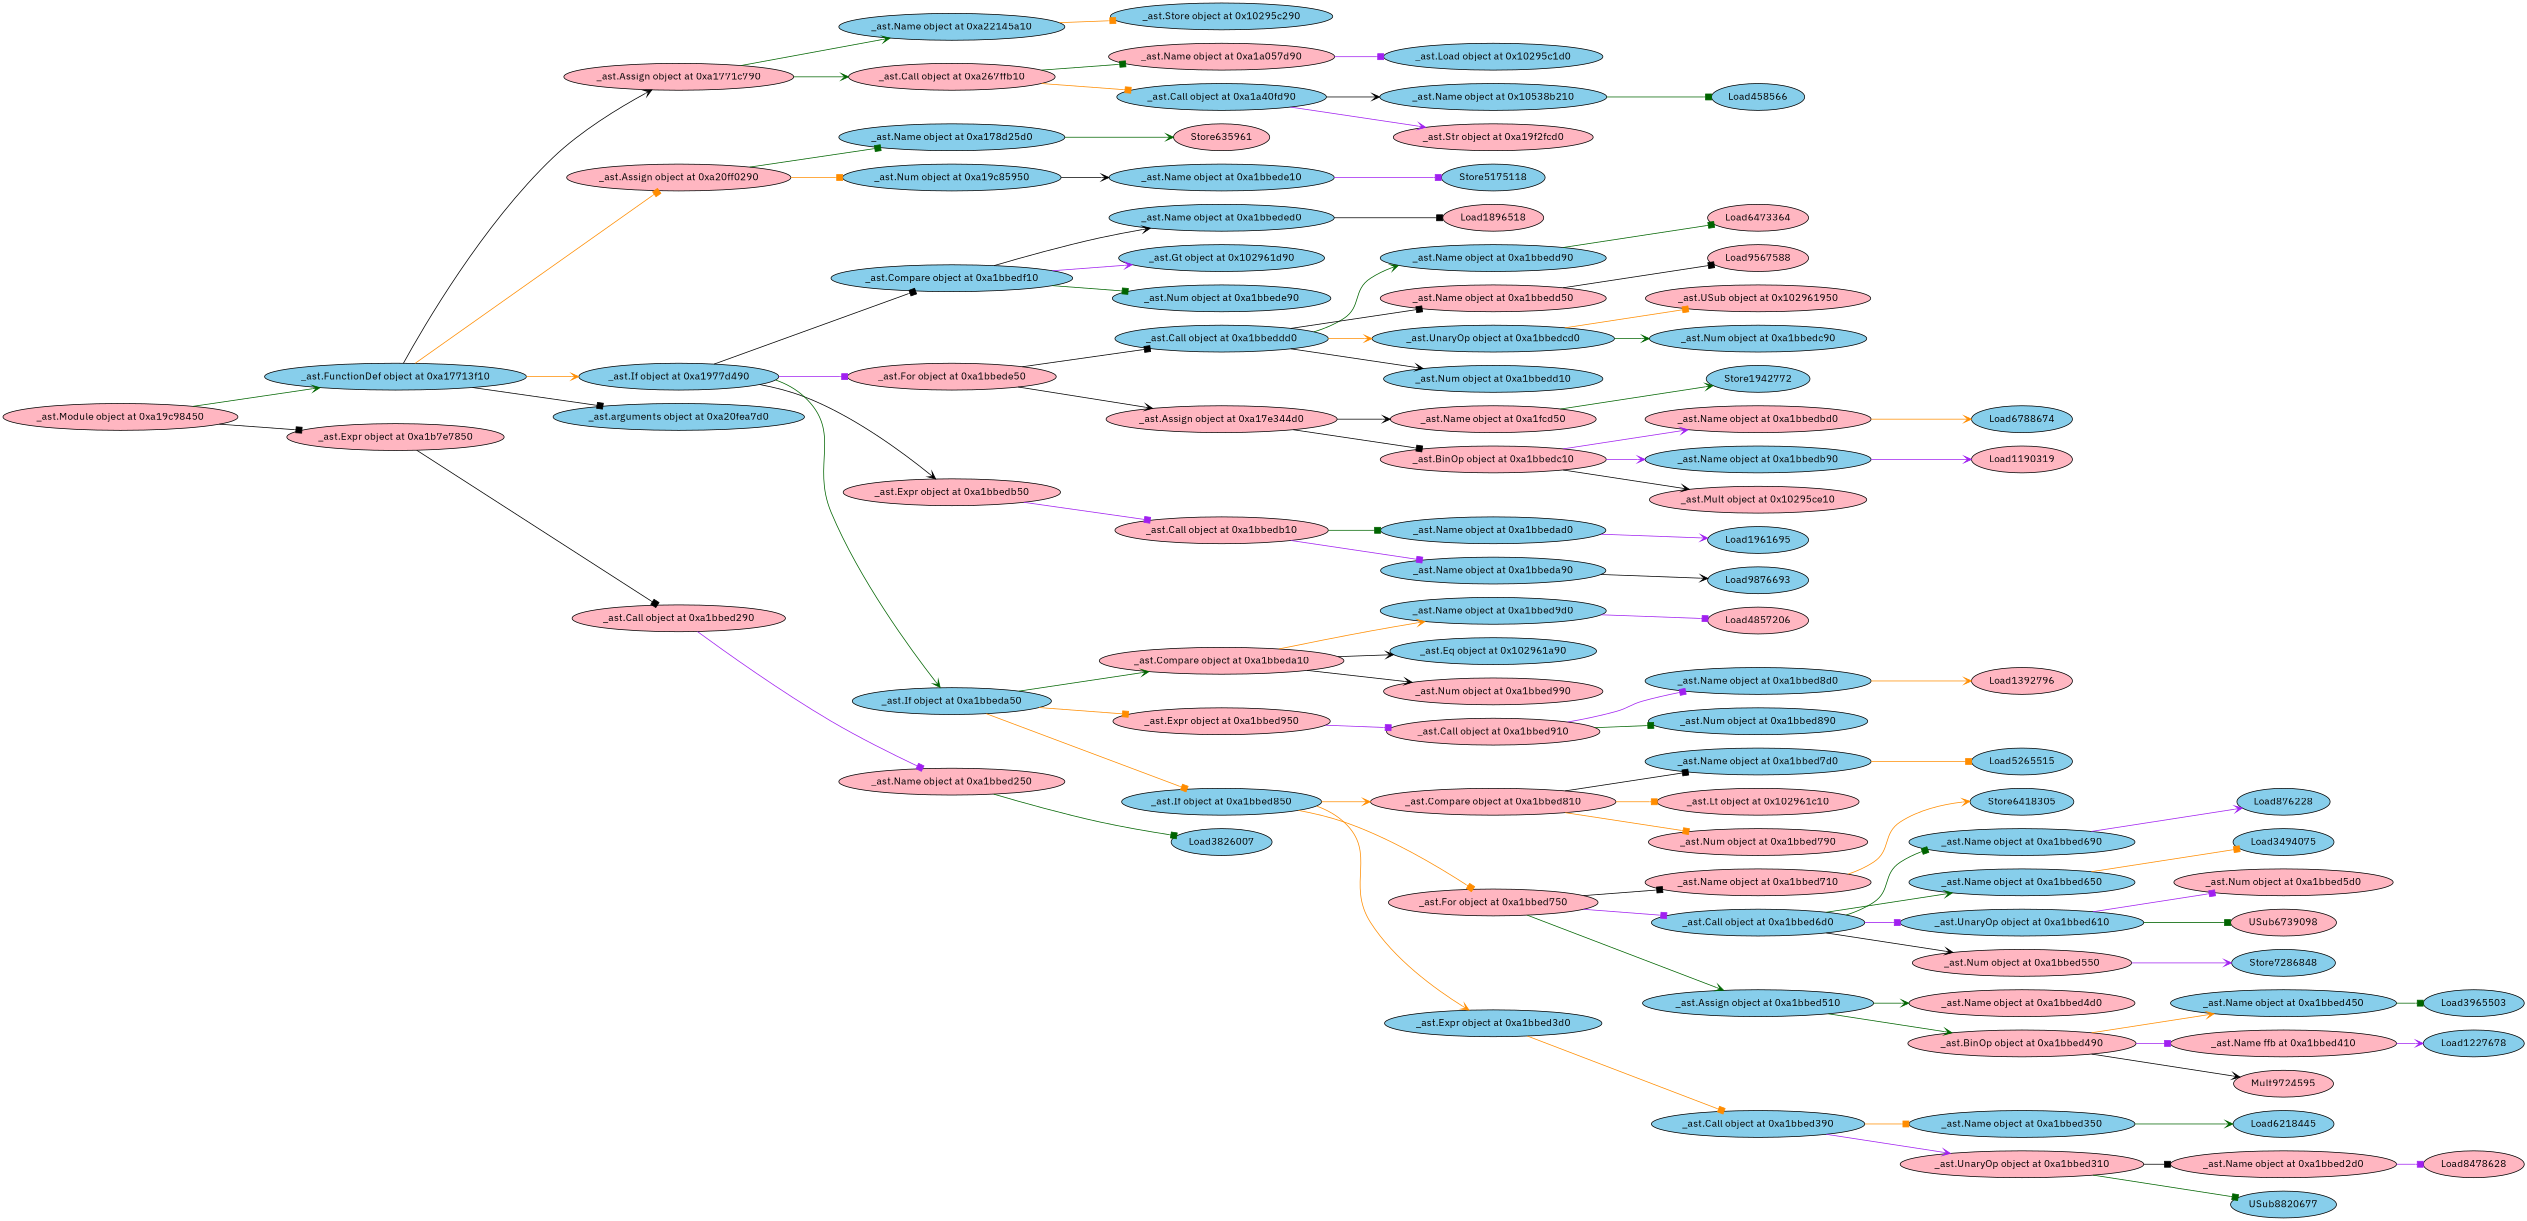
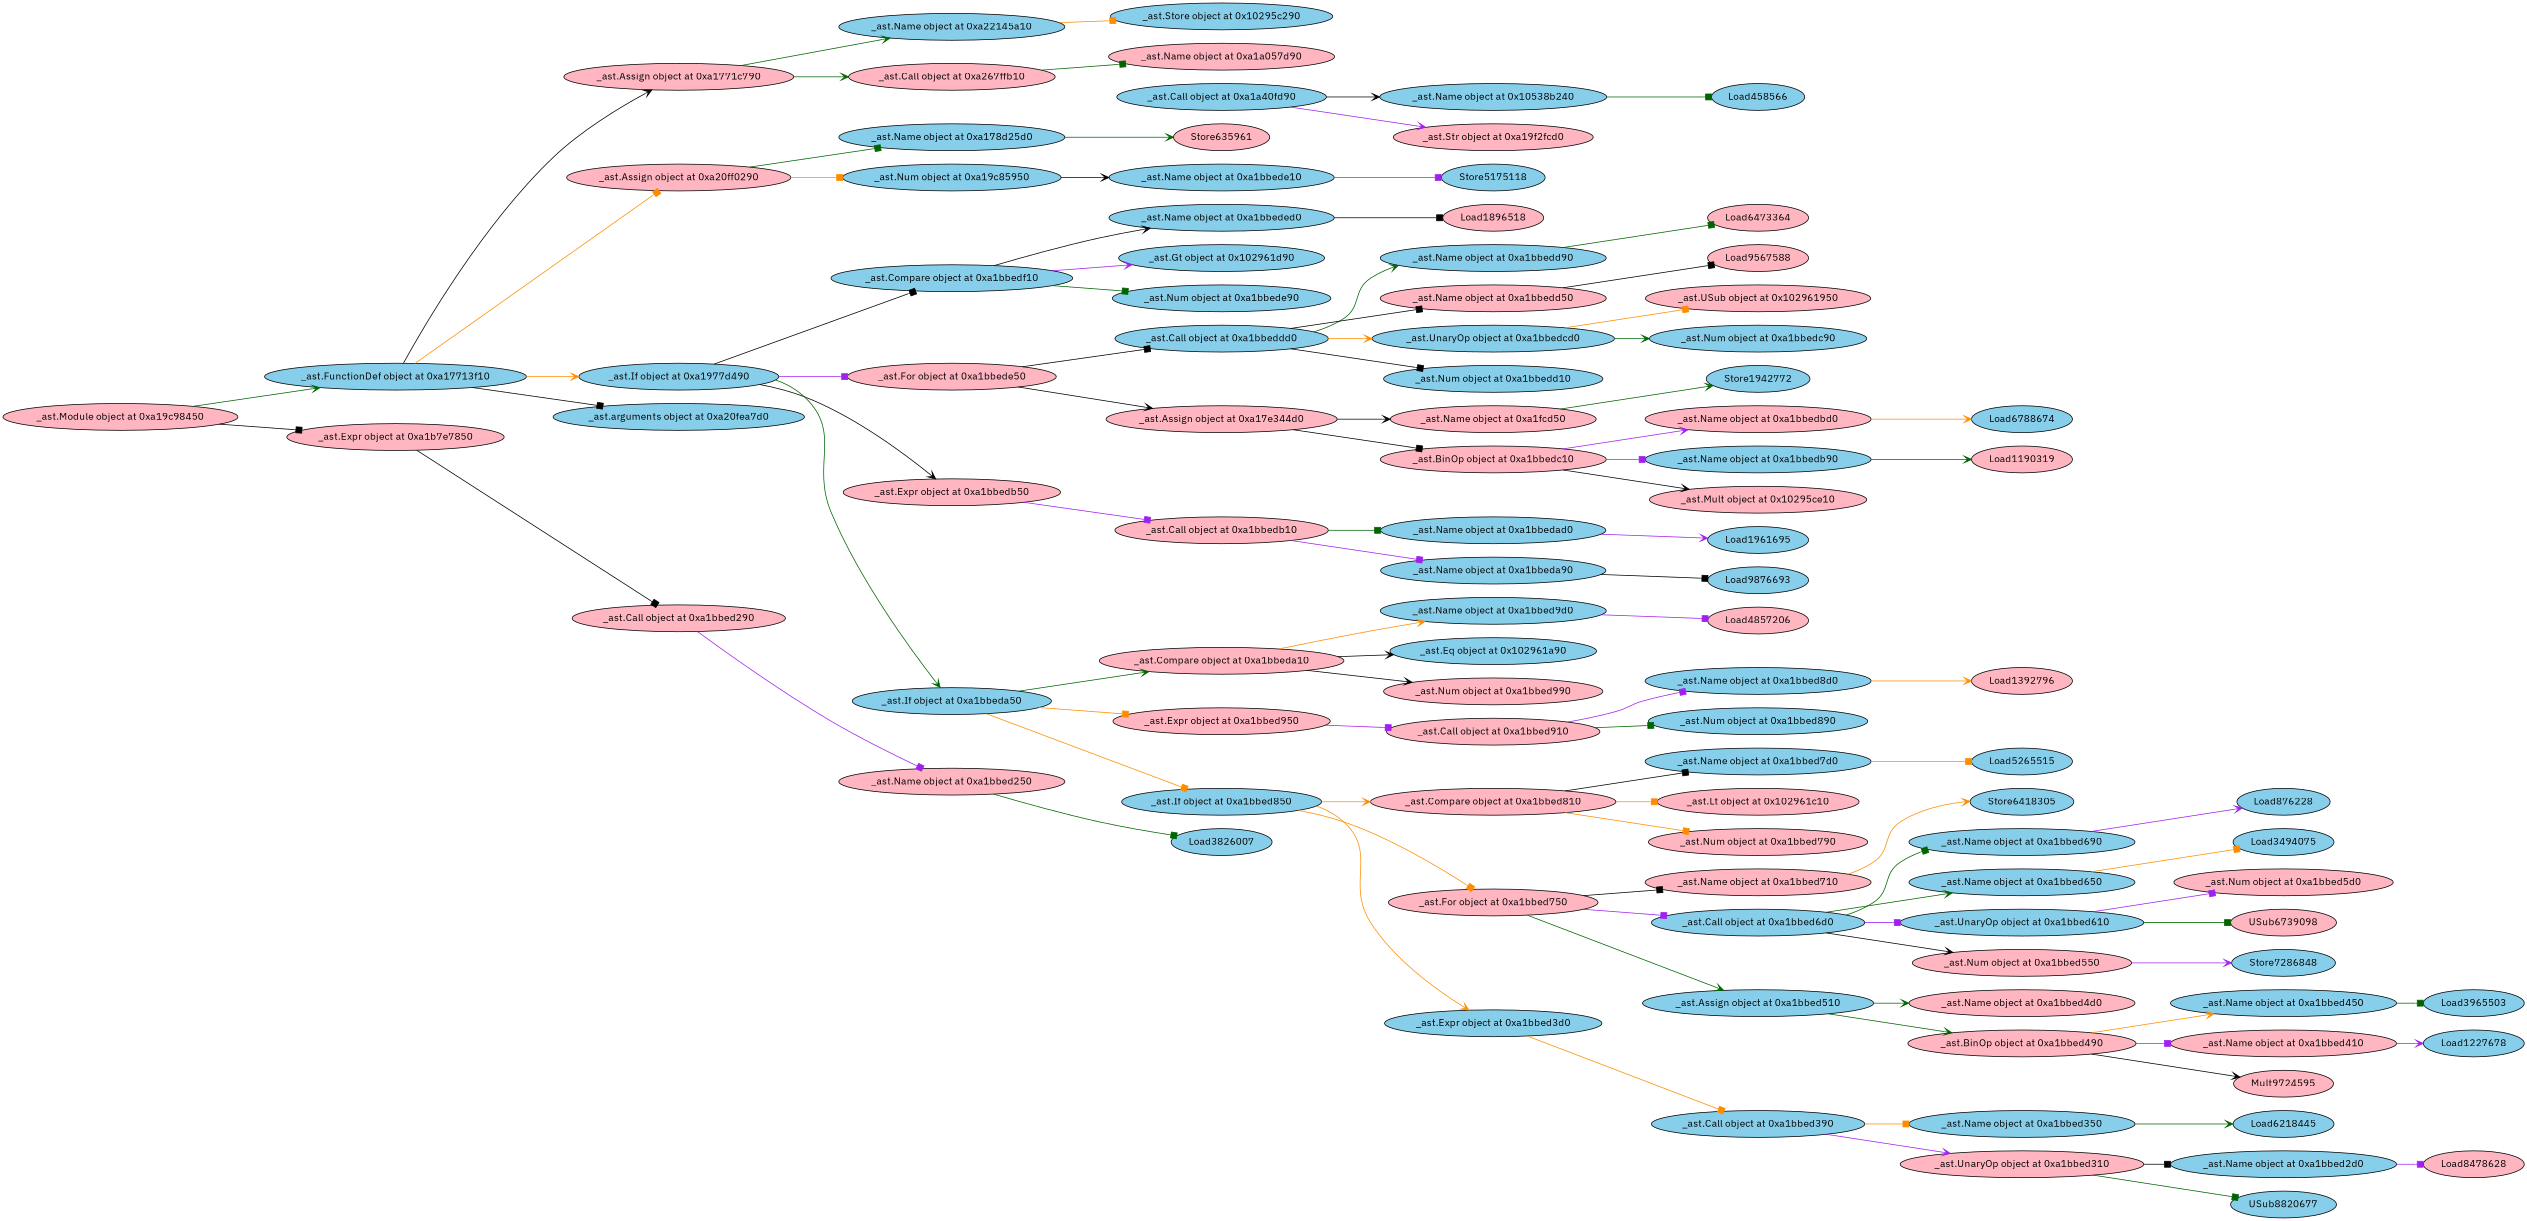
node "_ast.Load object at 0x10295c1d0": removed
edge "_ast.Call object at 0xa267ffb10" -> "_ast.Call object at 0xa1a40fd90": removed
node "_ast.Name object at 0x10538b210": label "_ast.Name object at 0x10538b210" -> "_ast.Name object at 0x10538b240"
edge "_ast.Call object at 0xa1bbeddd0" -> "_ast.Num object at 0xa1bbedd10": arrowhead vee -> box
edge "_ast.BinOp object at 0xa1bbedc10" -> "_ast.Name object at 0xa1bbedb90": arrowhead vee -> box
edge "_ast.Name object at 0xa1bbedb90" -> "Load1190319": color purple -> darkgreen
edge "_ast.Name object at 0xa1bbeda90" -> "Load9876693": arrowhead vee -> box
node "_ast.Name ffb at 0xa1bbed410": label "_ast.Name ffb at 0xa1bbed410" -> "_ast.Name object at 0xa1bbed410"
node "_ast.Name object at 0xa1bbed2d0": fillcolor lightpink -> skyblue
